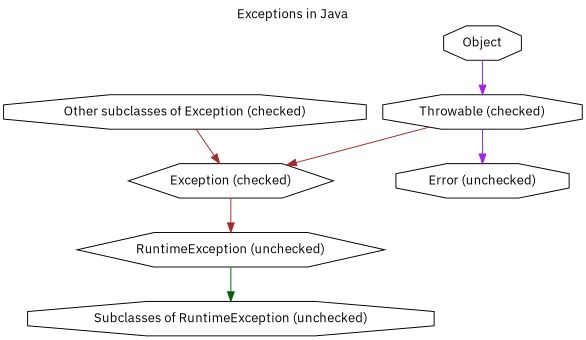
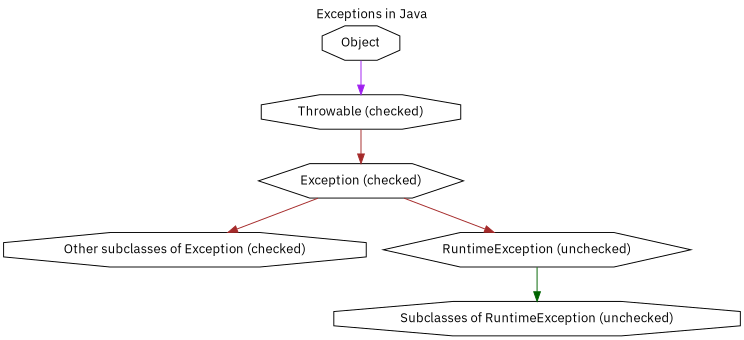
edge "Other subclasses of Exception (checked)" -> "Exception (checked)": reversed
node "Error (unchecked)": removed
